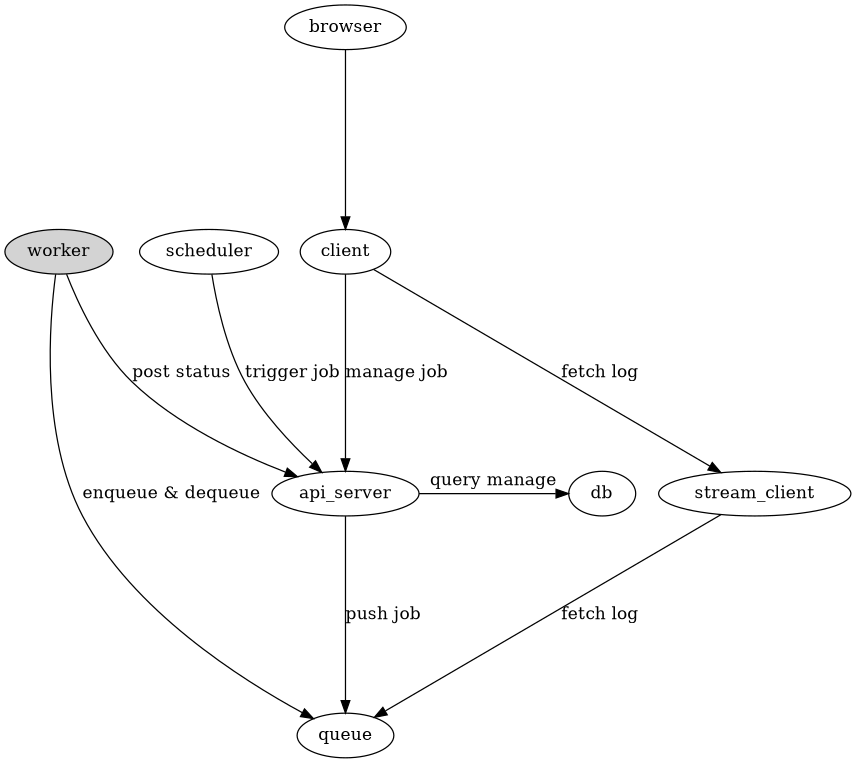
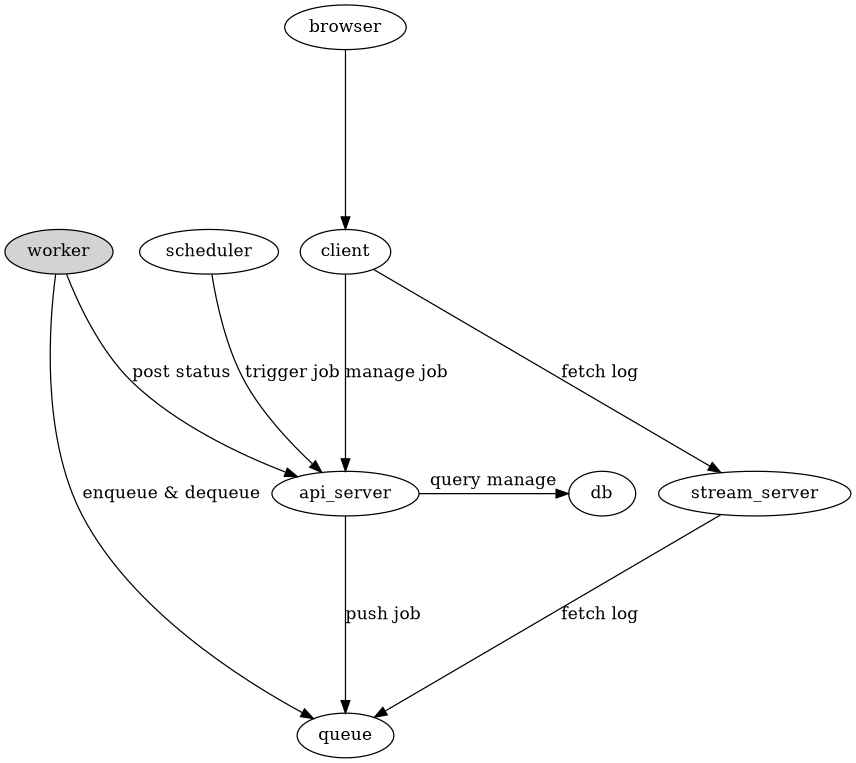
node "stream_client": label "stream_client" -> "stream_server"
